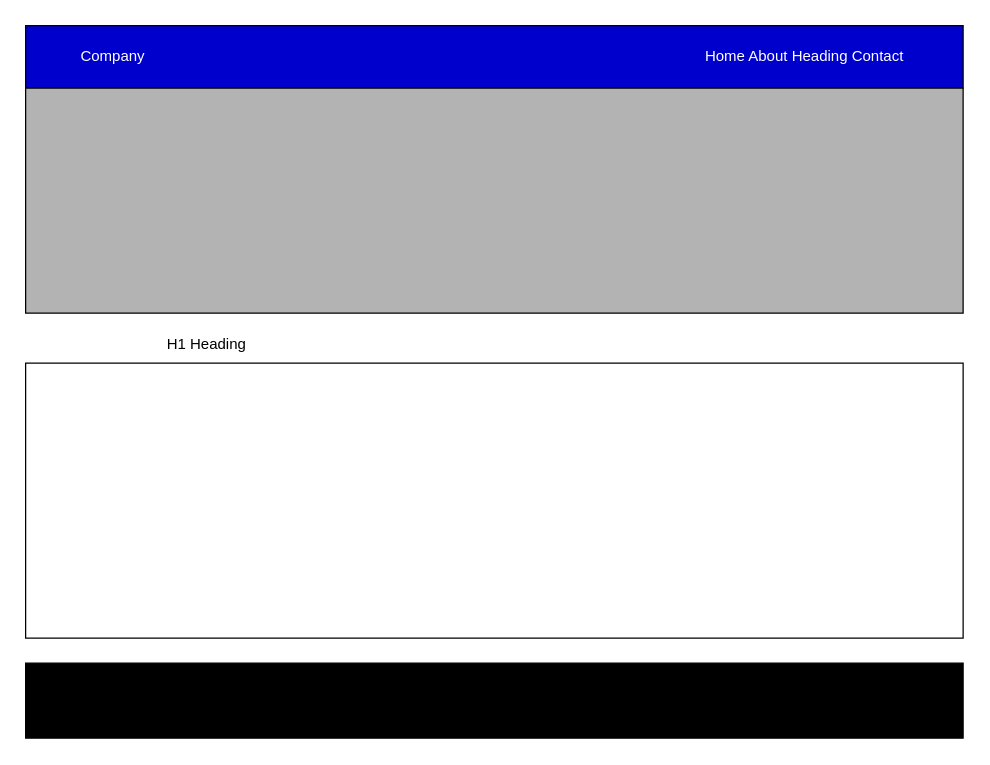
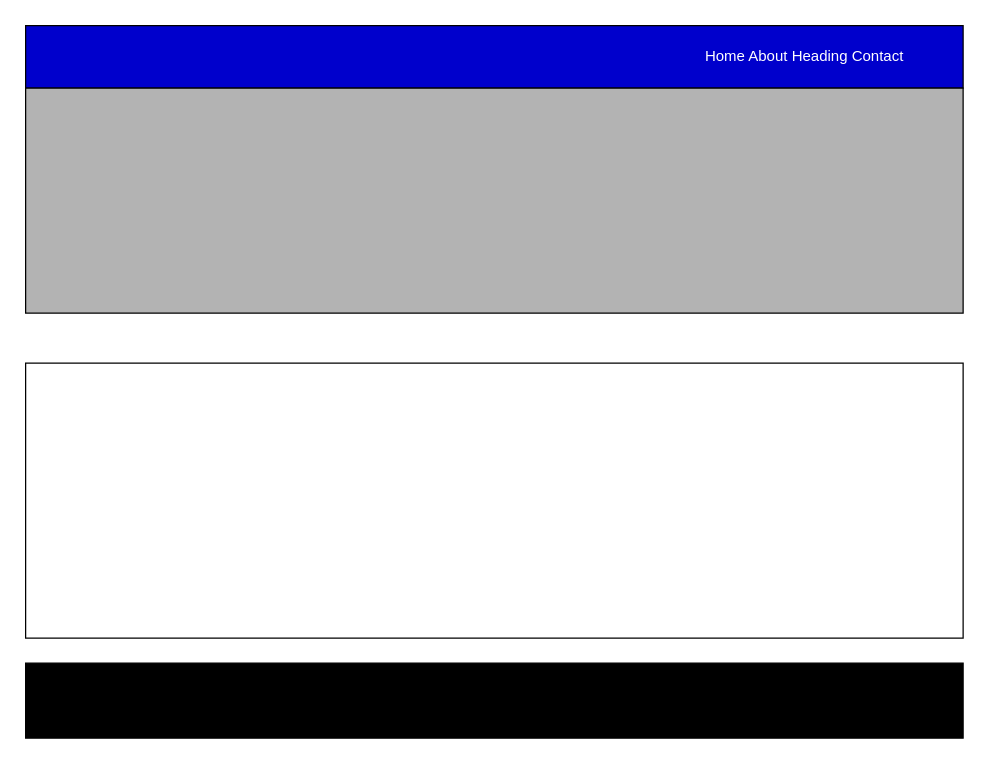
node "Company": removed
node "H1 Heading": removed
